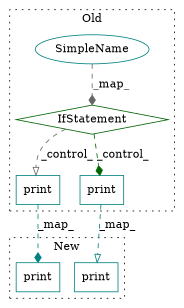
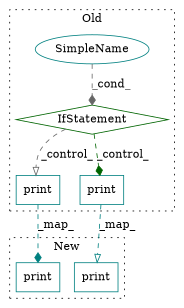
edge "SimpleName" -> "IfStatement": label "_map_" -> "_cond_"
